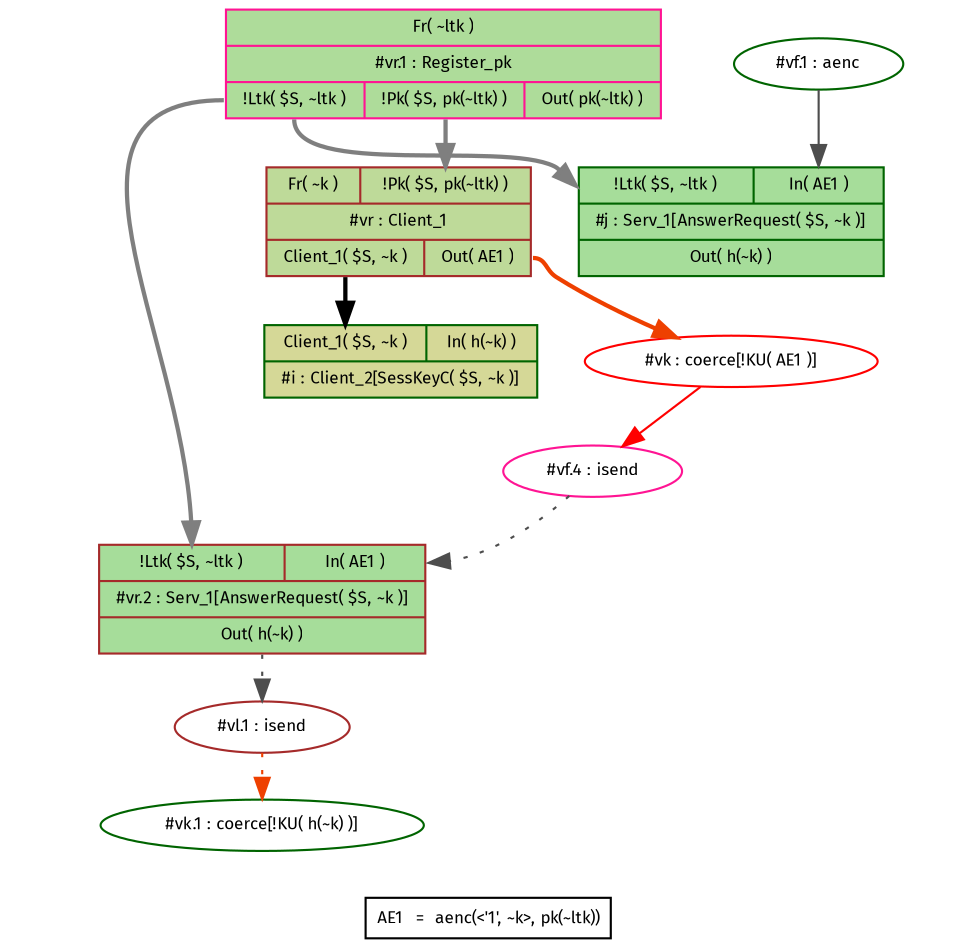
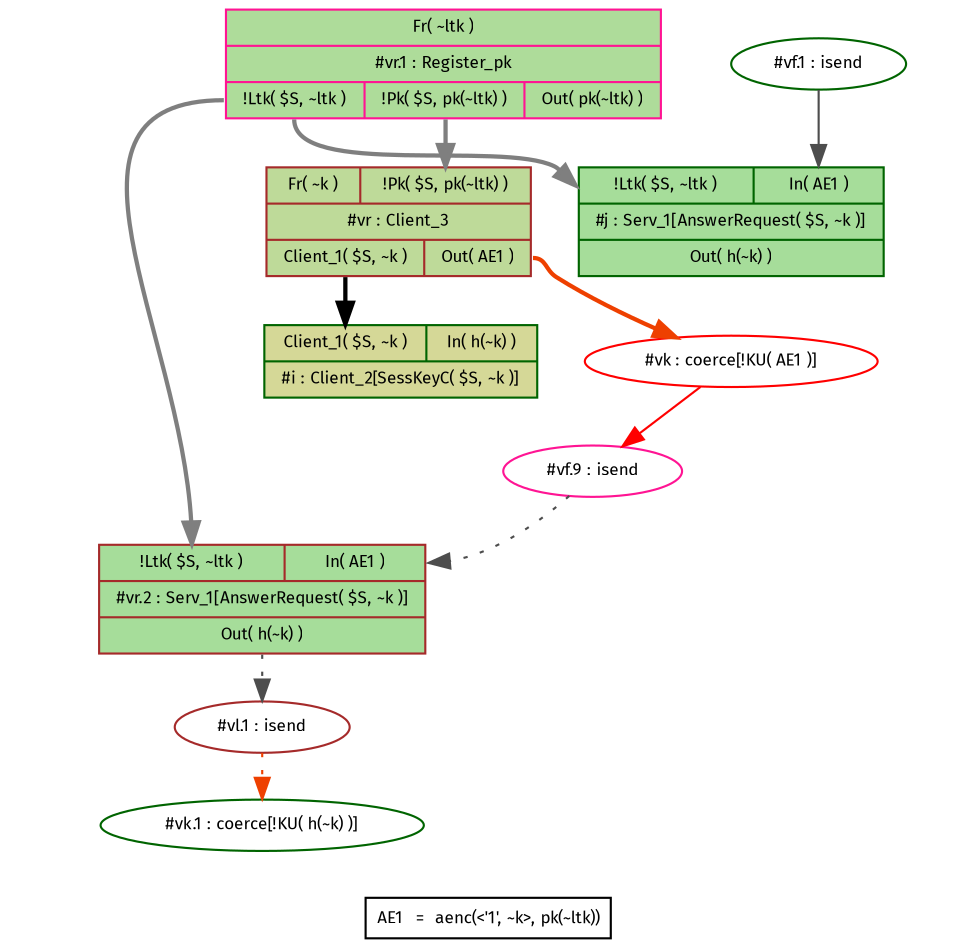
node "#vf.1 : aenc": label "#vf.1 : aenc" -> "#vf.1 : isend"
node "Fr( ~k )": text "#vr : Client_1" -> "#vr : Client_3"
node "#vf.4 : isend": label "#vf.4 : isend" -> "#vf.9 : isend"
